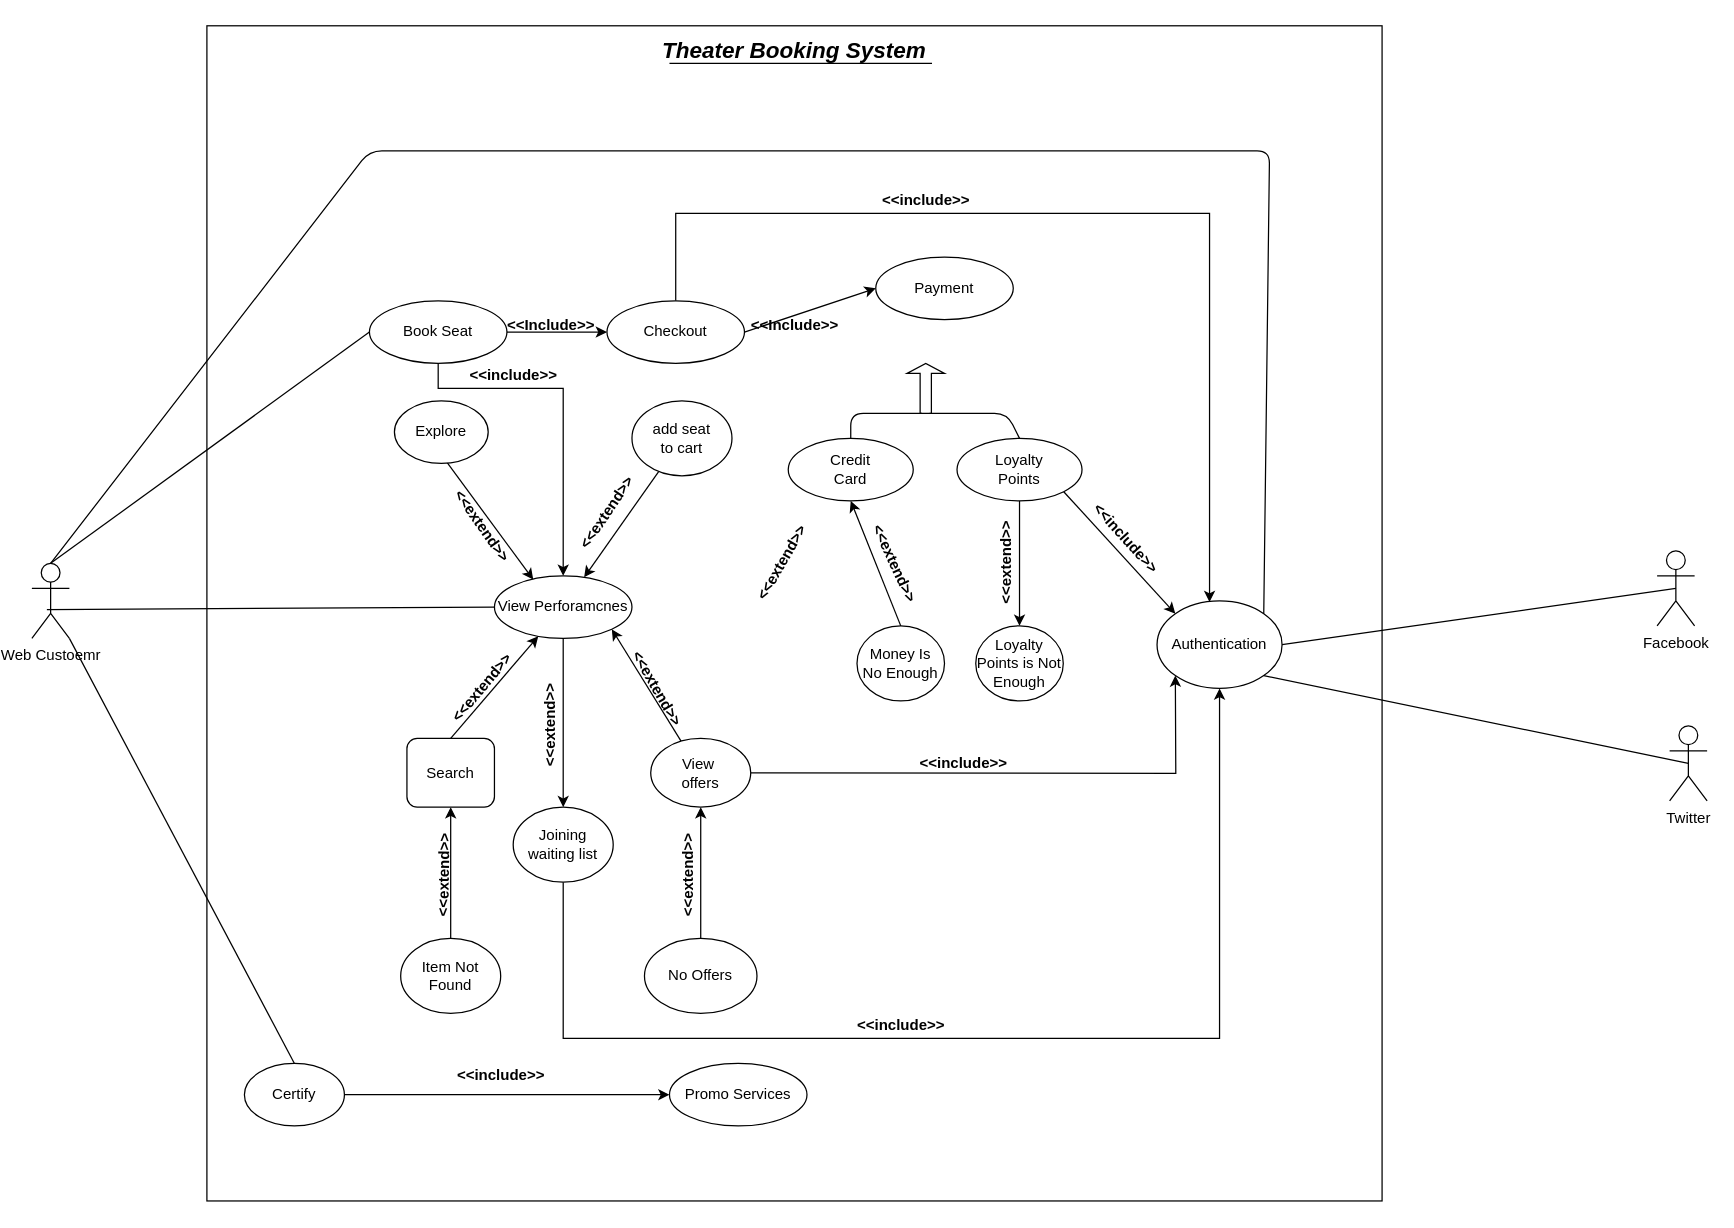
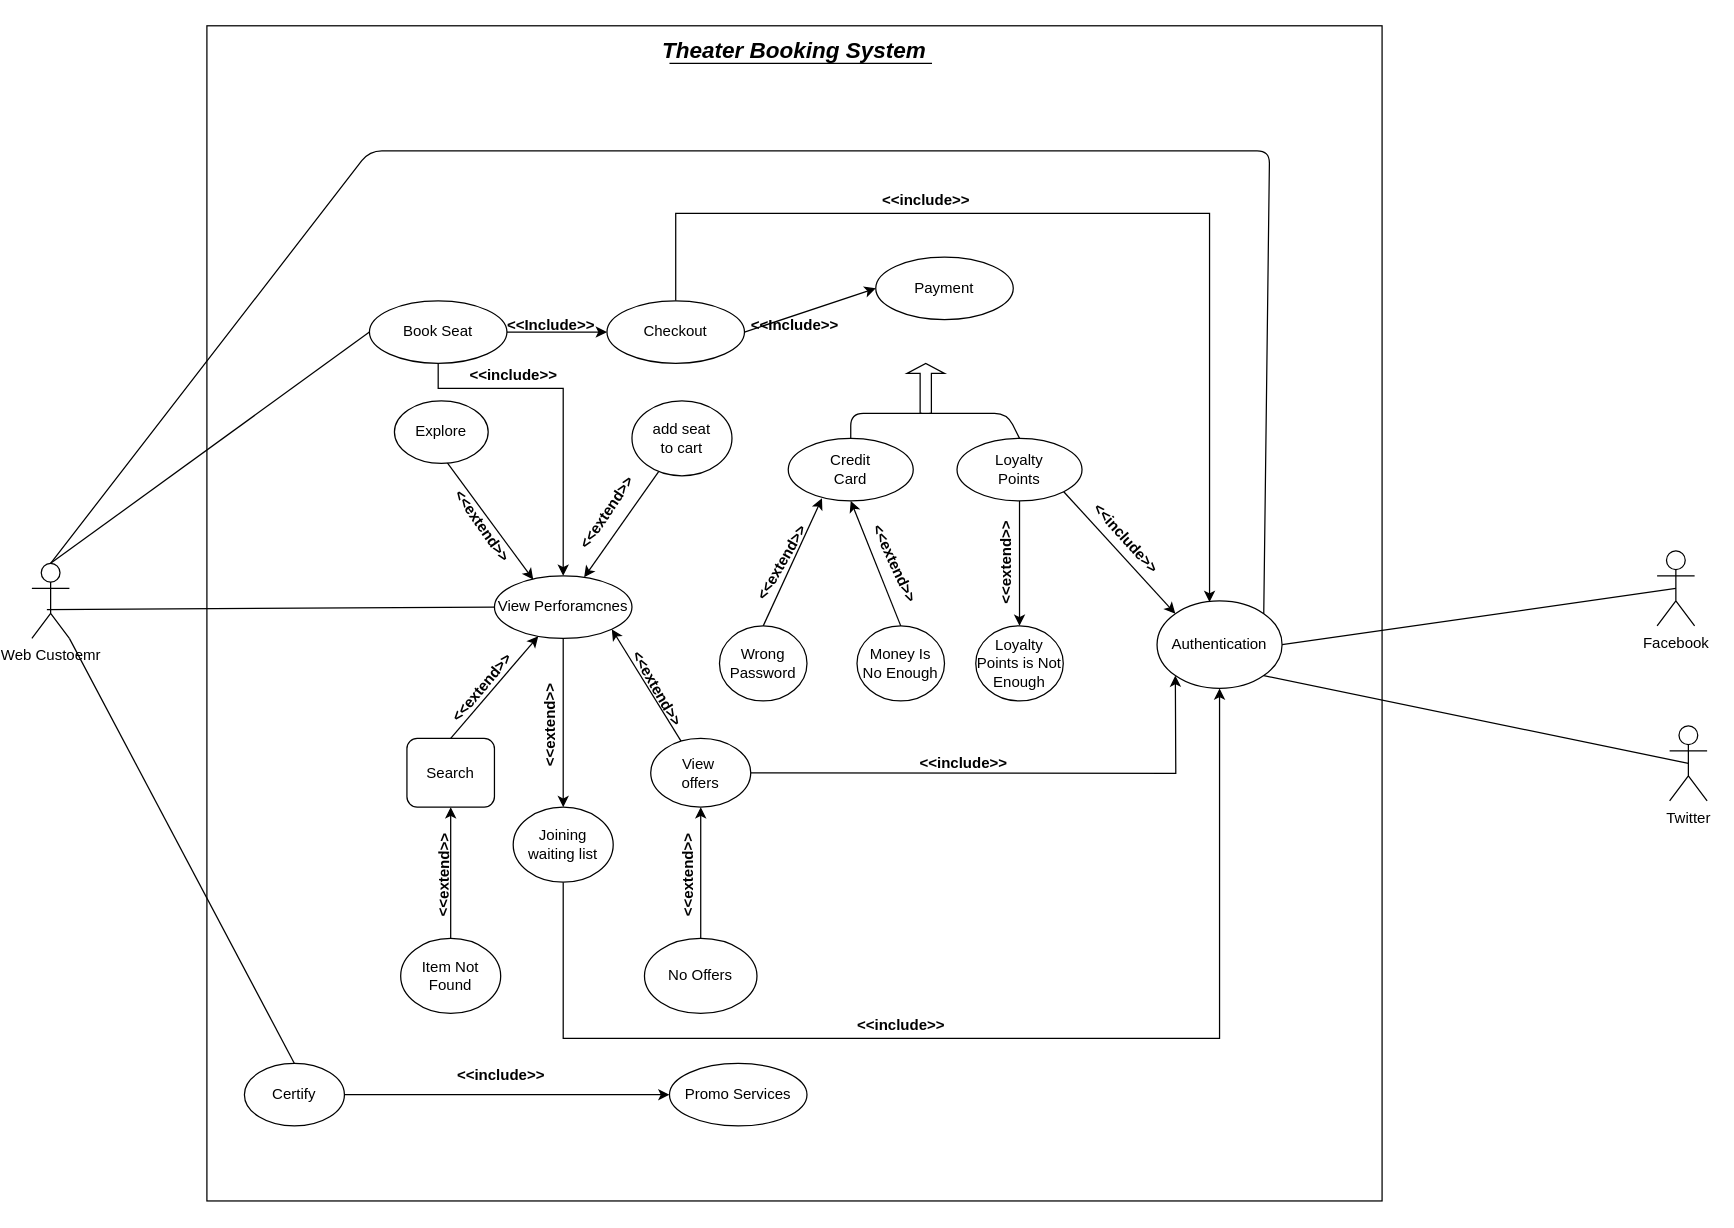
edge "Wrong Password" -> "Credit Card": added
node "Wrong Password": added
